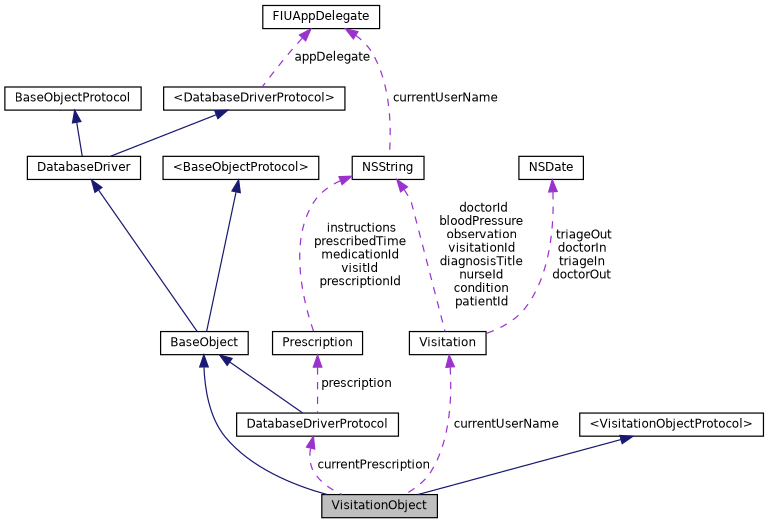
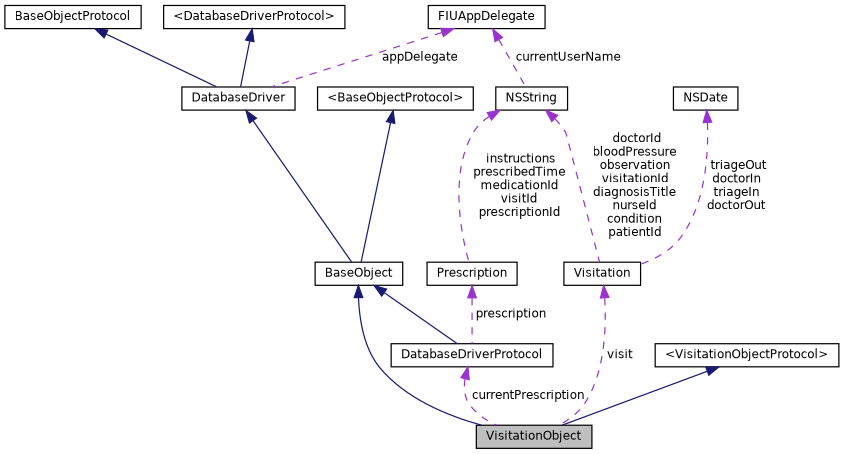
edge "<DatabaseDriverProtocol>" -> "FIUAppDelegate": now "DatabaseDriver" -> "FIUAppDelegate"
edge "VisitationObject" -> "Visitation": label " currentUserName" -> " visit"
